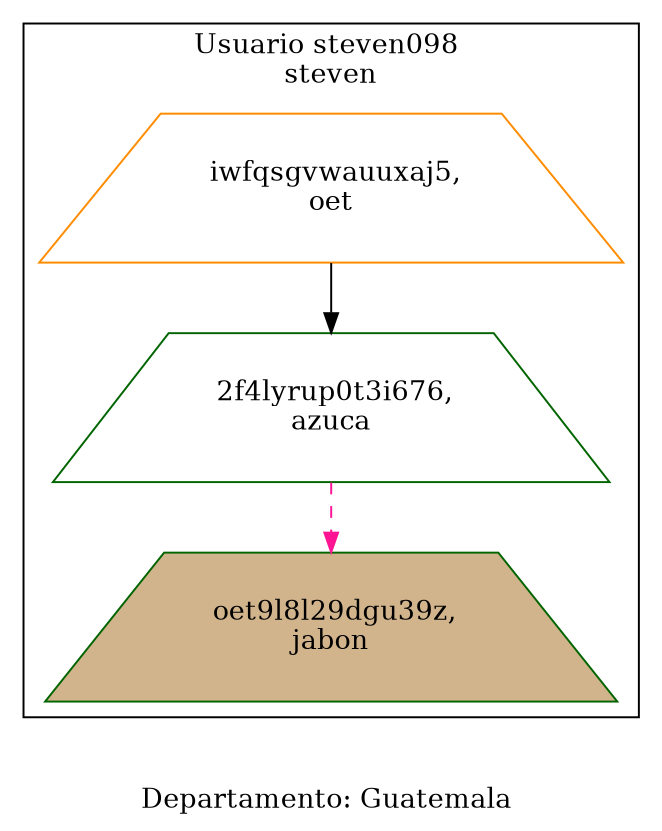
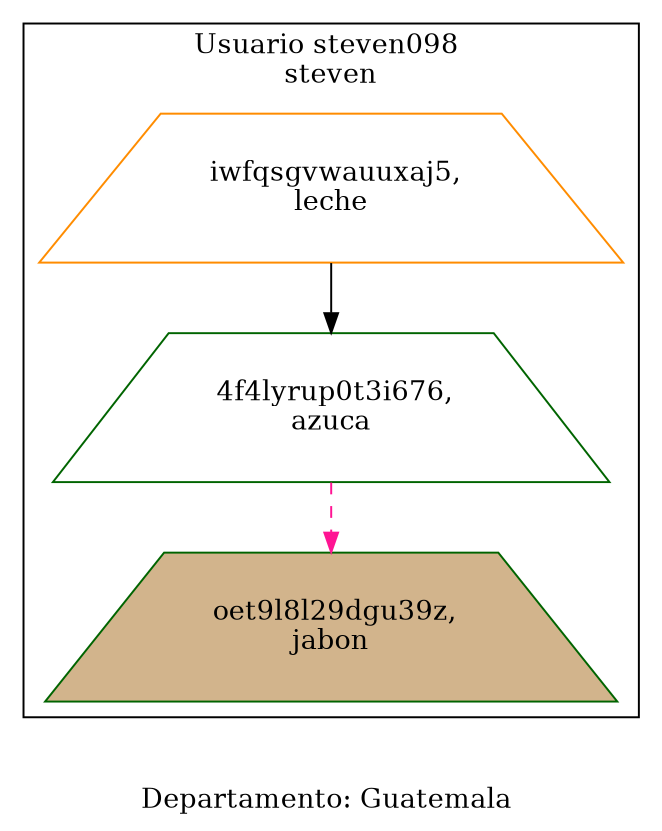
node "iwfqsgvwauuxaj5, oet": label "iwfqsgvwauuxaj5, oet" -> "iwfqsgvwauuxaj5, leche"
node "2f4lyrup0t3i676, azuca": label "2f4lyrup0t3i676, azuca" -> "4f4lyrup0t3i676, azuca"
